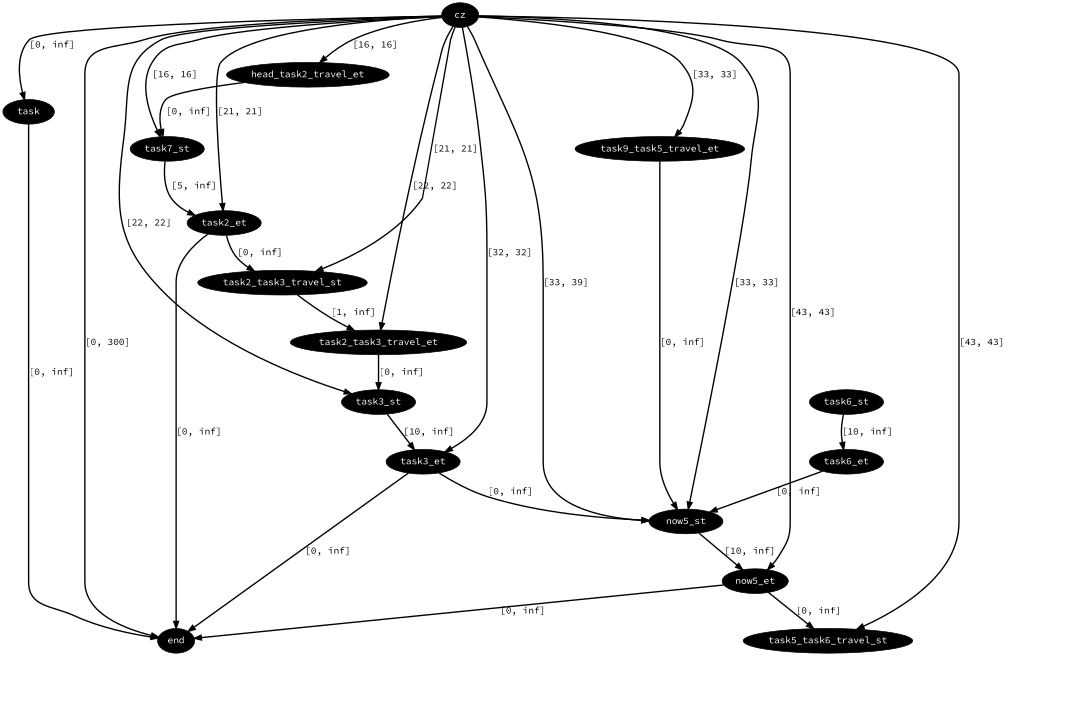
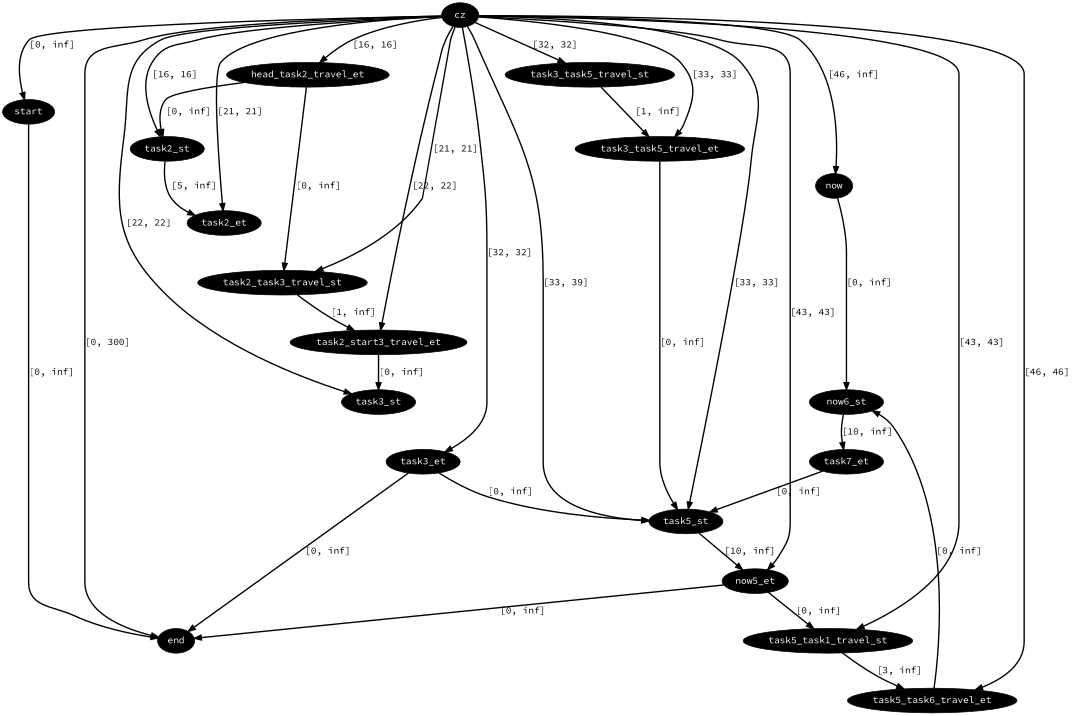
node "task3_task5_travel_st": added
node "task": label "task" -> "start"
node "task7_st": label "task7_st" -> "task2_st"
node "task9_task5_travel_et": label "task9_task5_travel_et" -> "task3_task5_travel_et"
node "now": added
edge "task2_et" -> "task2_task3_travel_st": now "head_task2_travel_et" -> "task2_task3_travel_st"
node "task2_task3_travel_et": label "task2_task3_travel_et" -> "task2_start3_travel_et"
node "task6_st": label "task6_st" -> "now6_st"
edge "task2_et" -> "end": removed, label "[0, inf]"
edge "task3_st" -> "task3_et": removed, label "[10, inf]"
node "task6_et": label "task6_et" -> "task7_et"
node "now5_st": label "now5_st" -> "task5_st"
node "task5_task6_travel_st": label "task5_task6_travel_st" -> "task5_task1_travel_st"
node "task5_task6_travel_et": added
